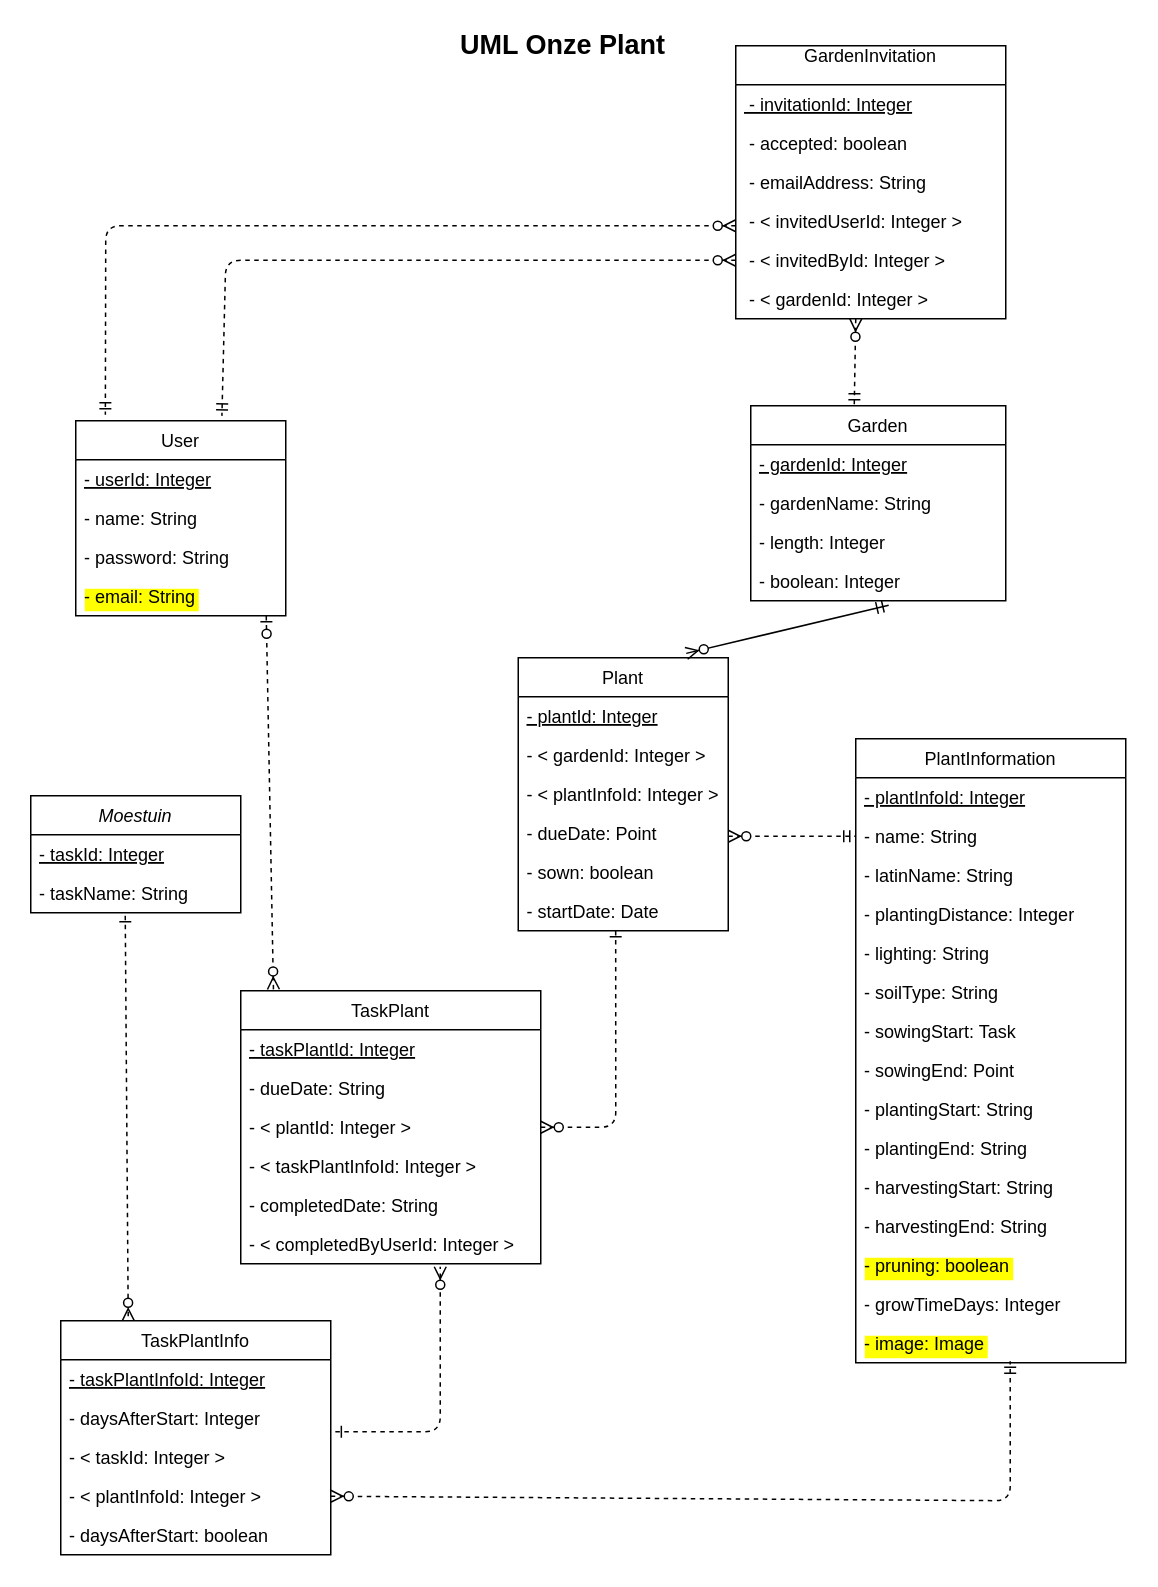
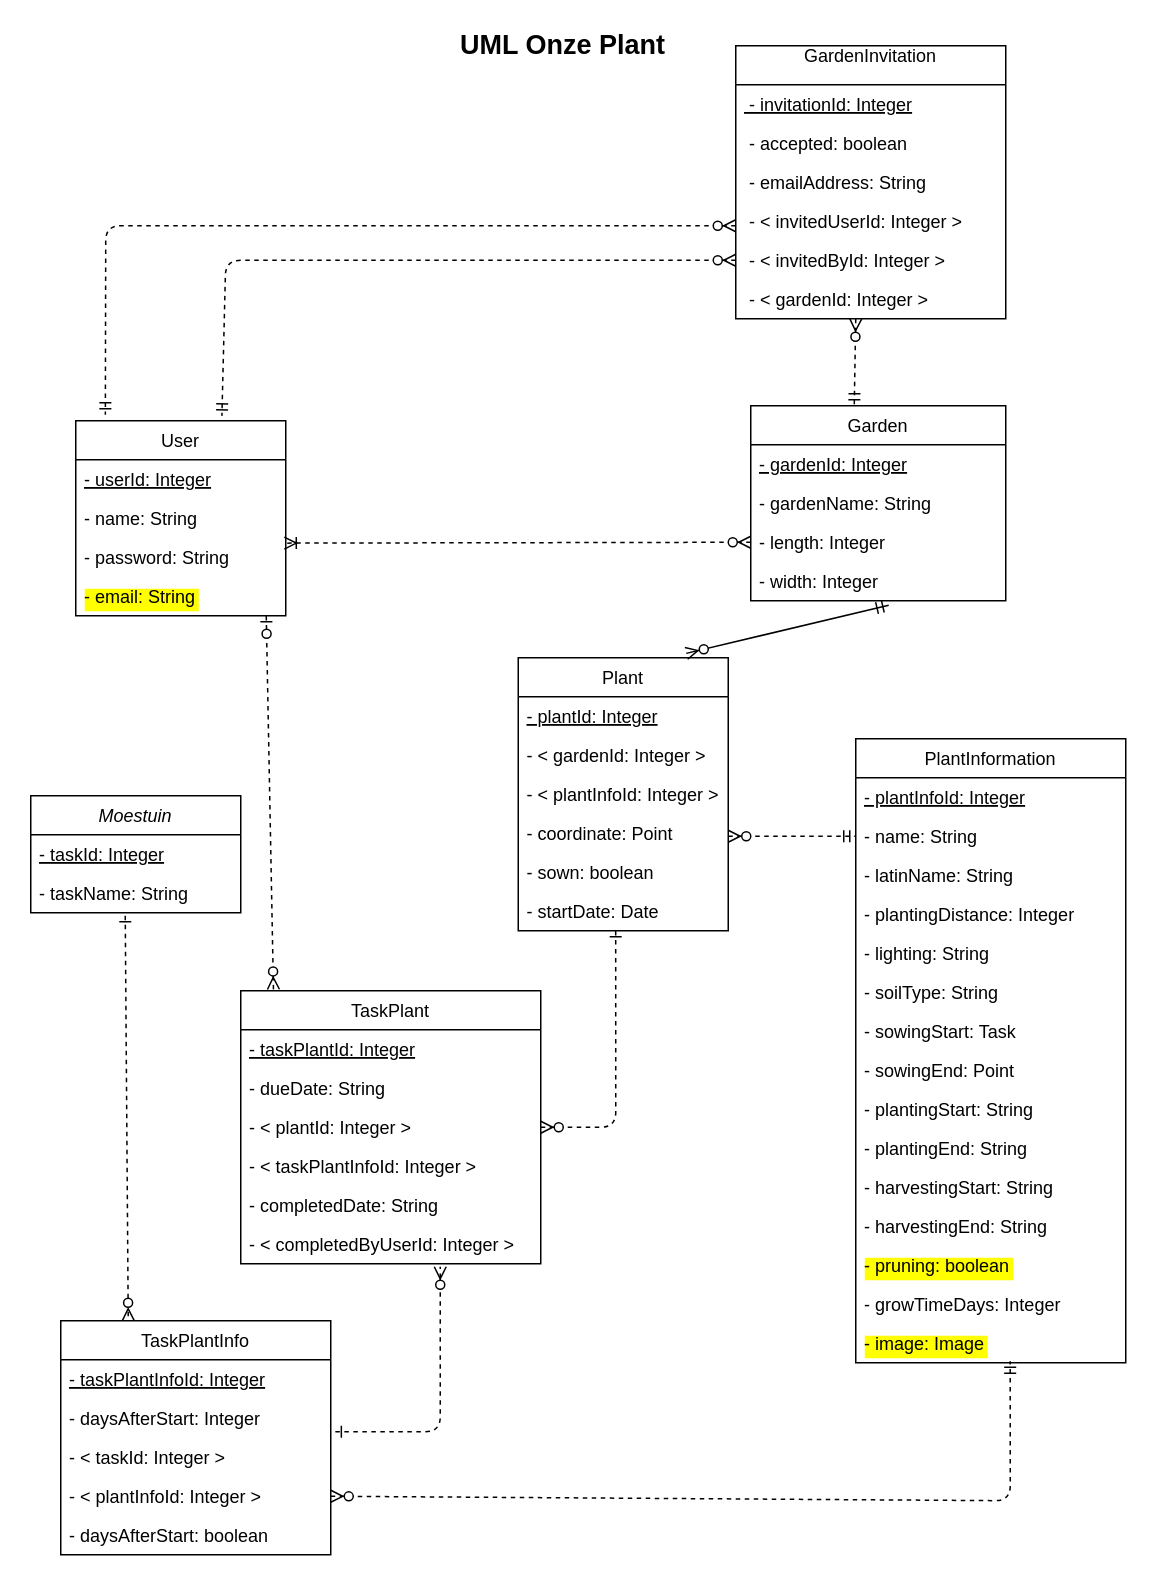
edge "- length: Integer" -- "- password: String": added
node "- boolean: Integer": label "- boolean: Integer" -> "- width: Integer"
node "- dueDate: Point": label "- dueDate: Point" -> "- coordinate: Point"
